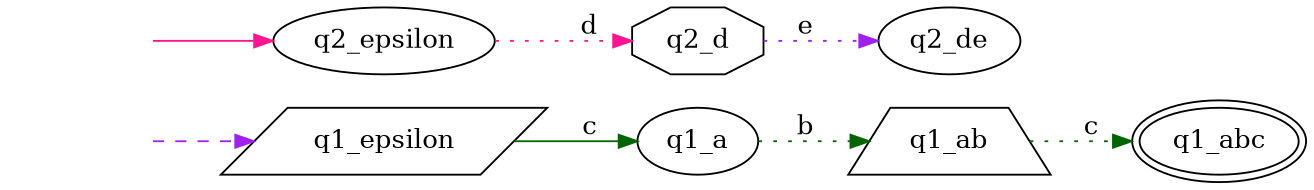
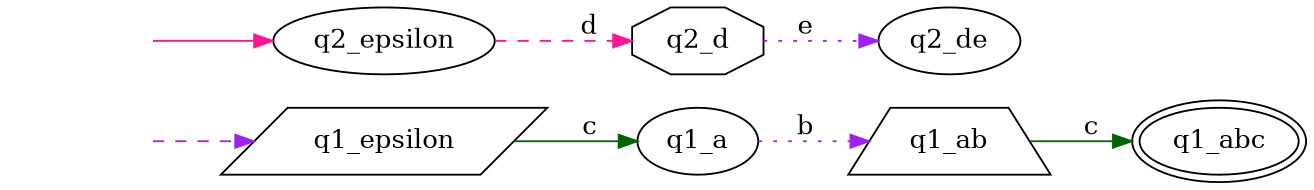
edge "q2_epsilon" -> "q2_d": style dotted -> dashed
edge "q1_a" -> "q1_ab": color darkgreen -> purple
edge "q1_ab" -> "q1_abc": style dotted -> solid
